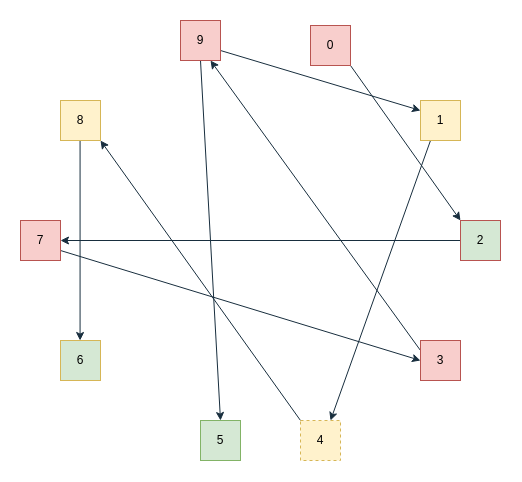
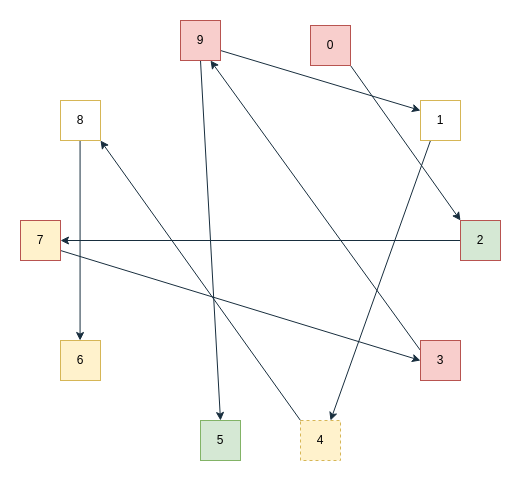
node "8": fillcolor #fff2cc -> #ffffff
node "1": fillcolor #fff2cc -> #ffffff
node "7": fillcolor #f8cecc -> #fff2cc
node "6": fillcolor #d5e8d4 -> #fff2cc
